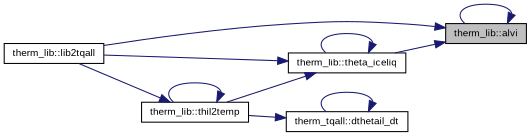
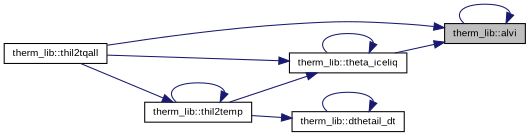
node "therm_lib::lib2tqall": label "therm_lib::lib2tqall" -> "therm_lib::thil2tqall"
node "therm_tqall::dthetail_dt": label "therm_tqall::dthetail_dt" -> "therm_lib::dthetail_dt"
